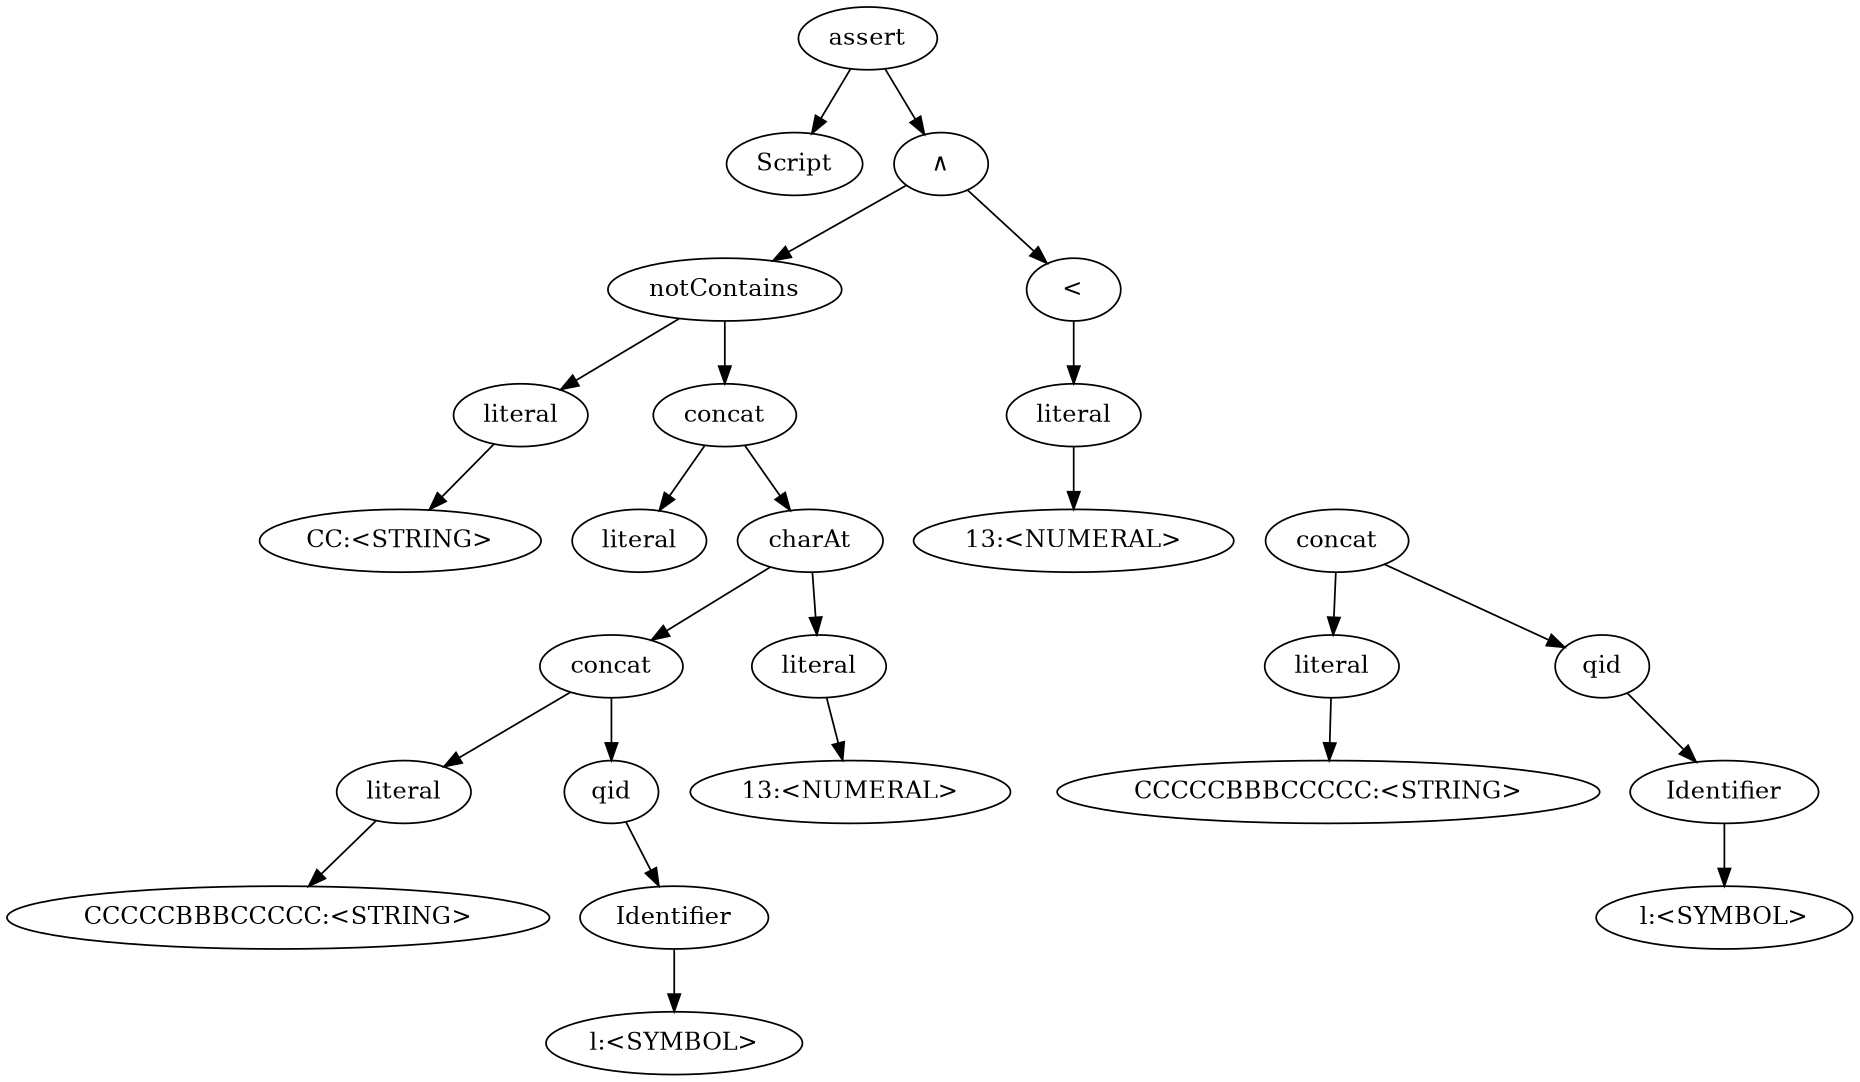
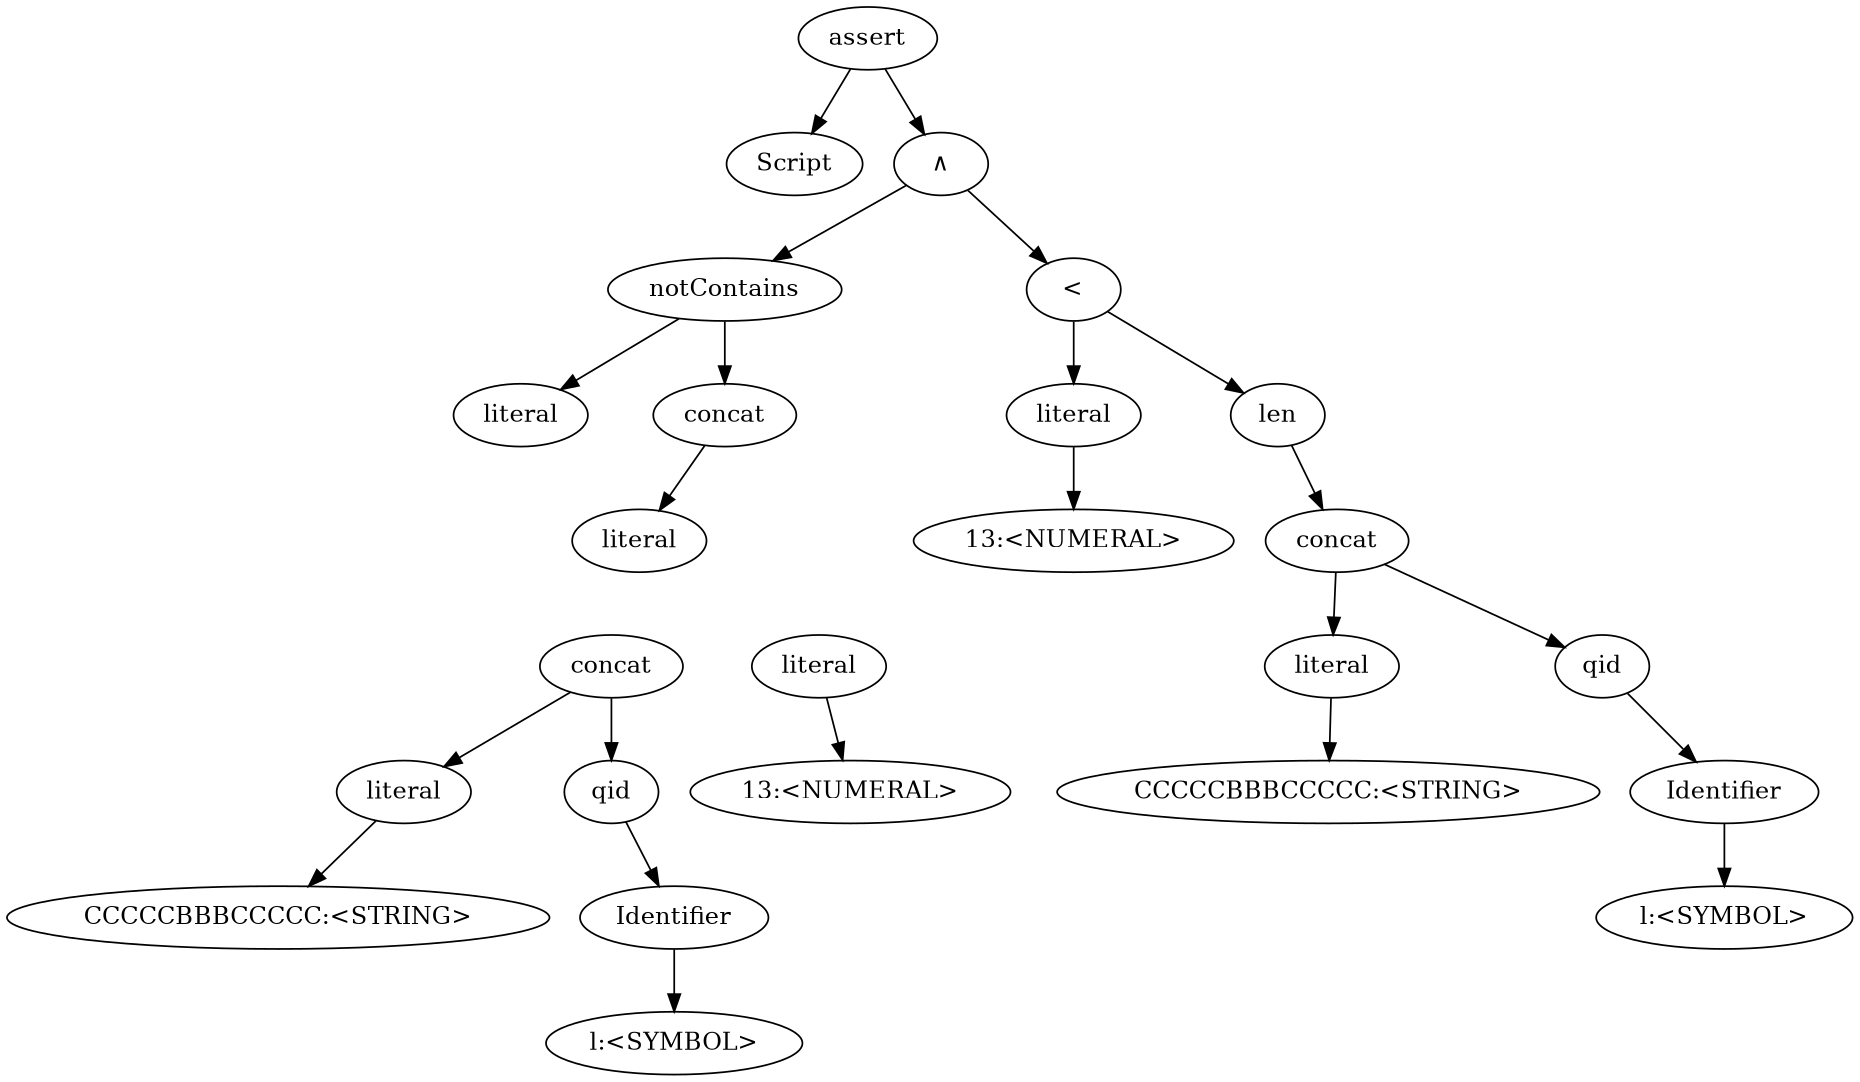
node "len": added
node "CC:<STRING>": removed
node "charAt": removed
